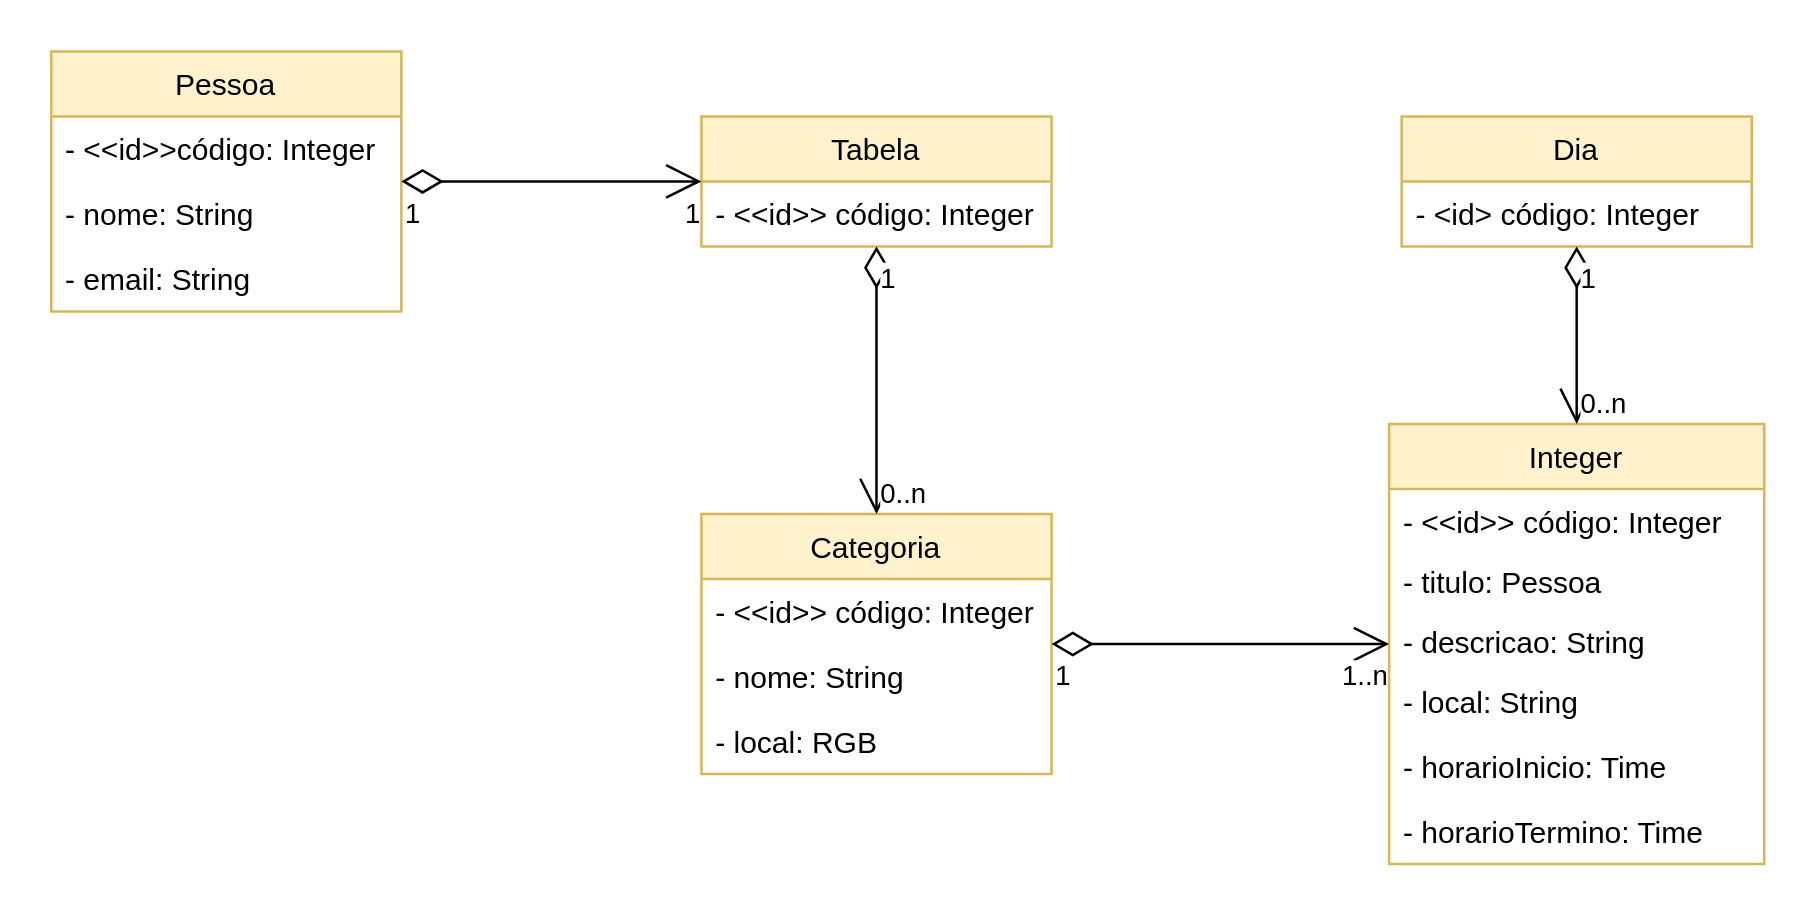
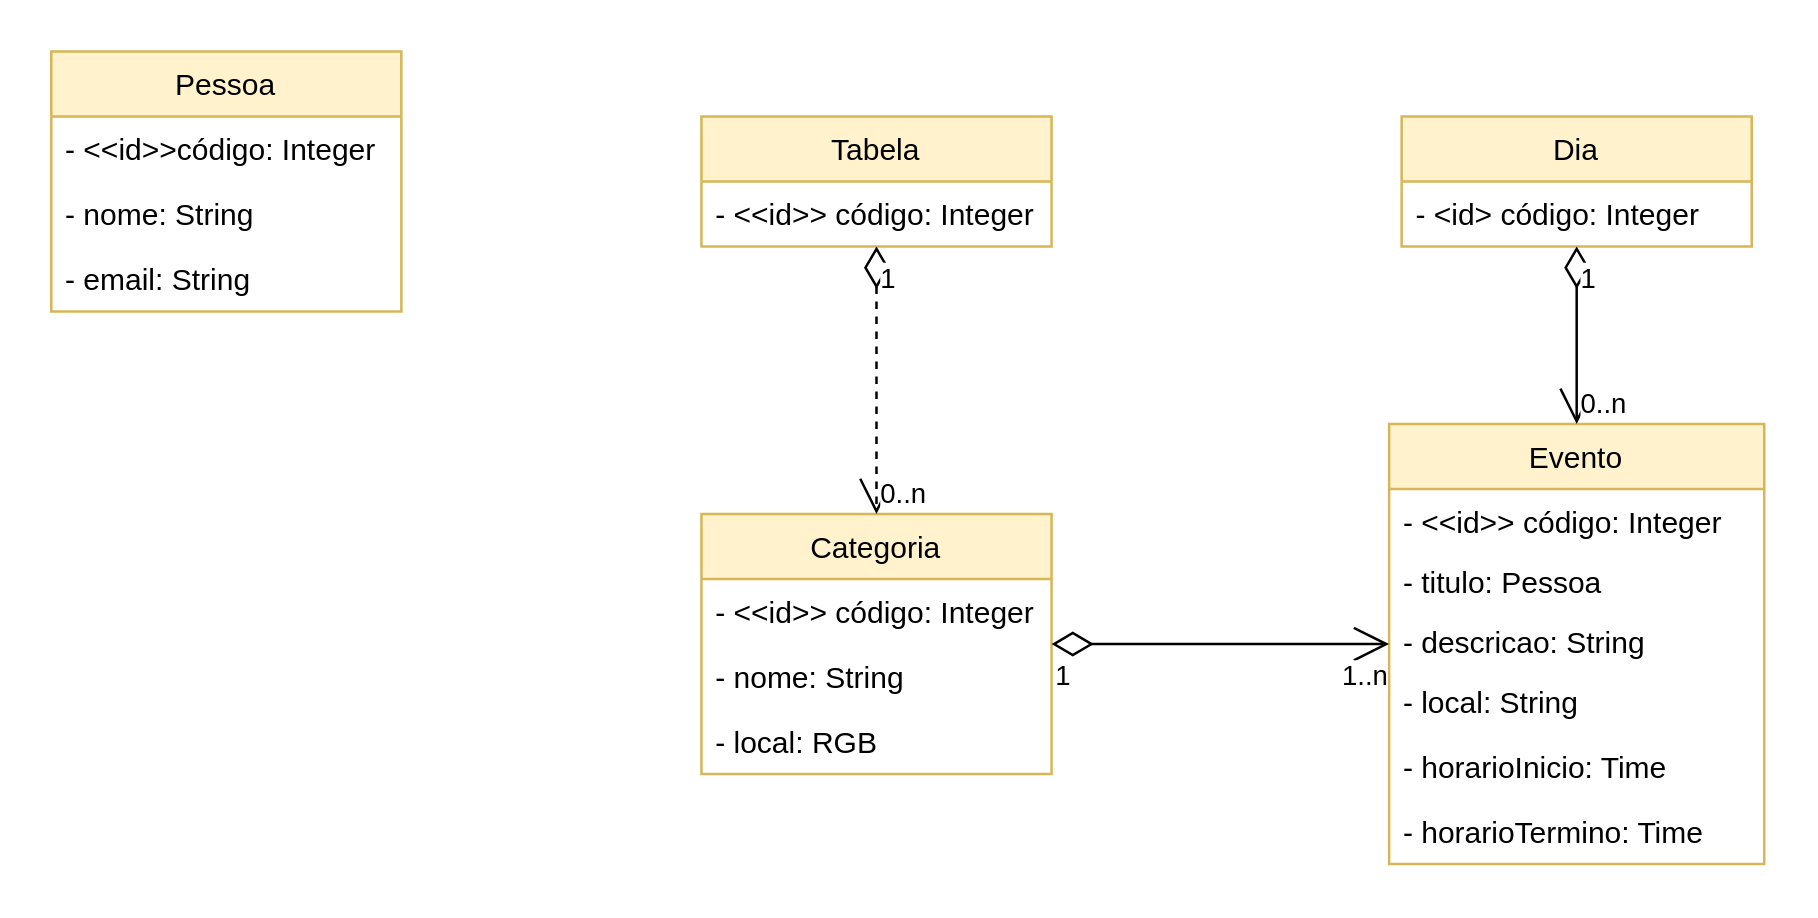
edge "Pessoa" -- "Tabela": removed, labels "1", "1"
edge "Tabela" -- "Categoria": style solid -> dashed
node "Integer": label "Integer" -> "Evento"
